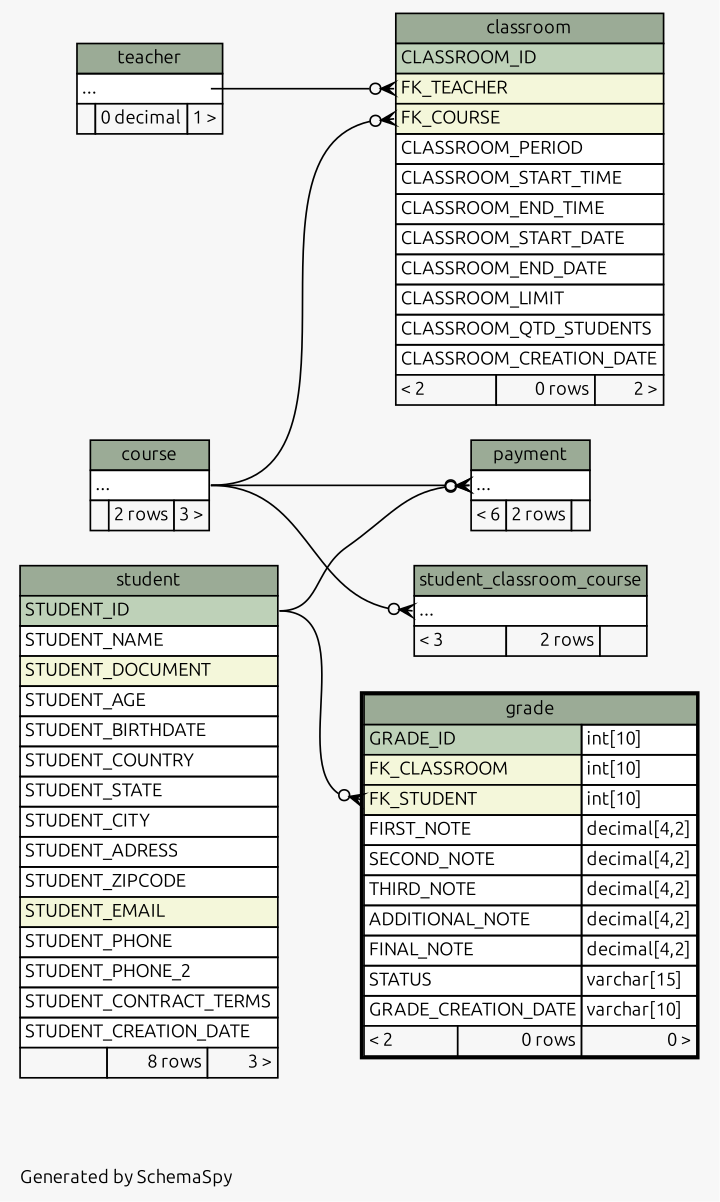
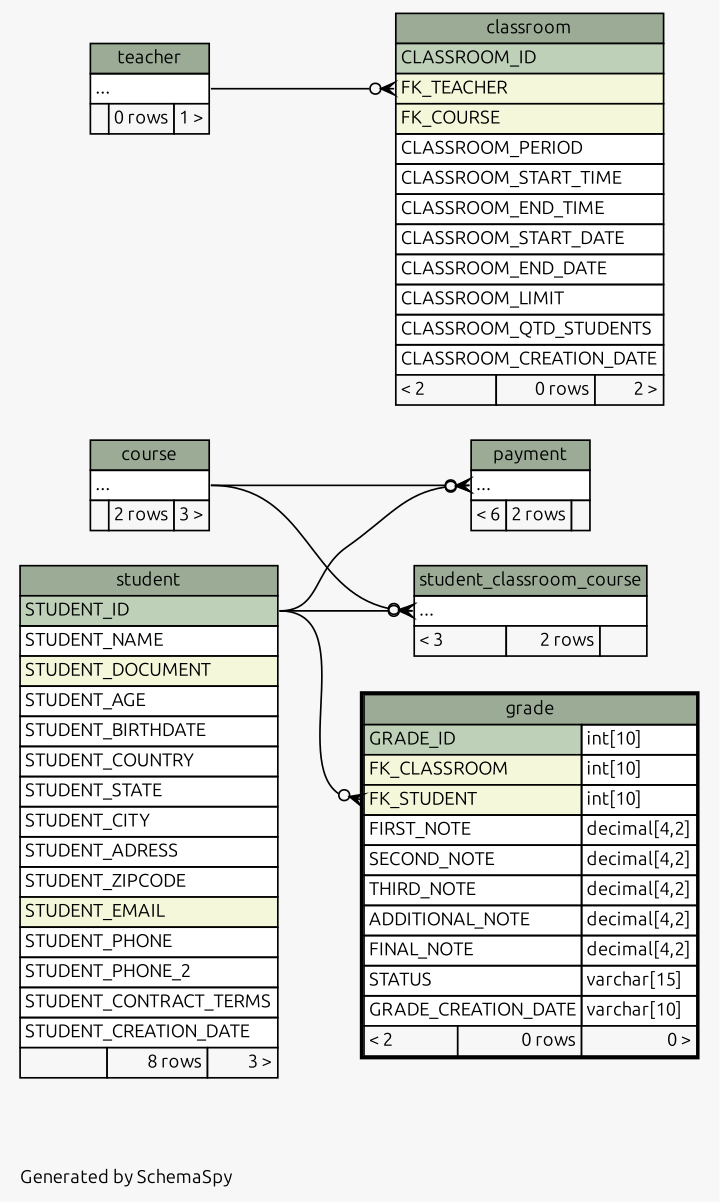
node "teacher": text "0 decimal" -> "0 rows"
edge "course" -> "classroom": removed
edge "student" -> "student_classroom_course": added
